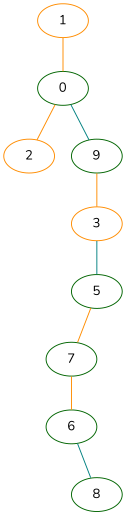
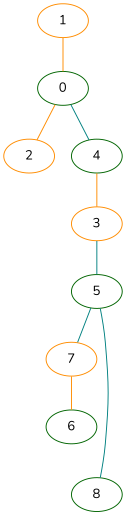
node "9": label "9" -> "4"
edge "5" -- "7": color darkorange -> teal
node "7": color darkgreen -> darkorange
edge "6" -- "8": now "5" -- "8"
